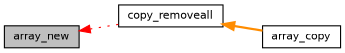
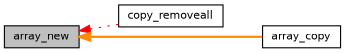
edge "array_copy" -> "copy_removeall": now "array_copy" -> "array_new"
